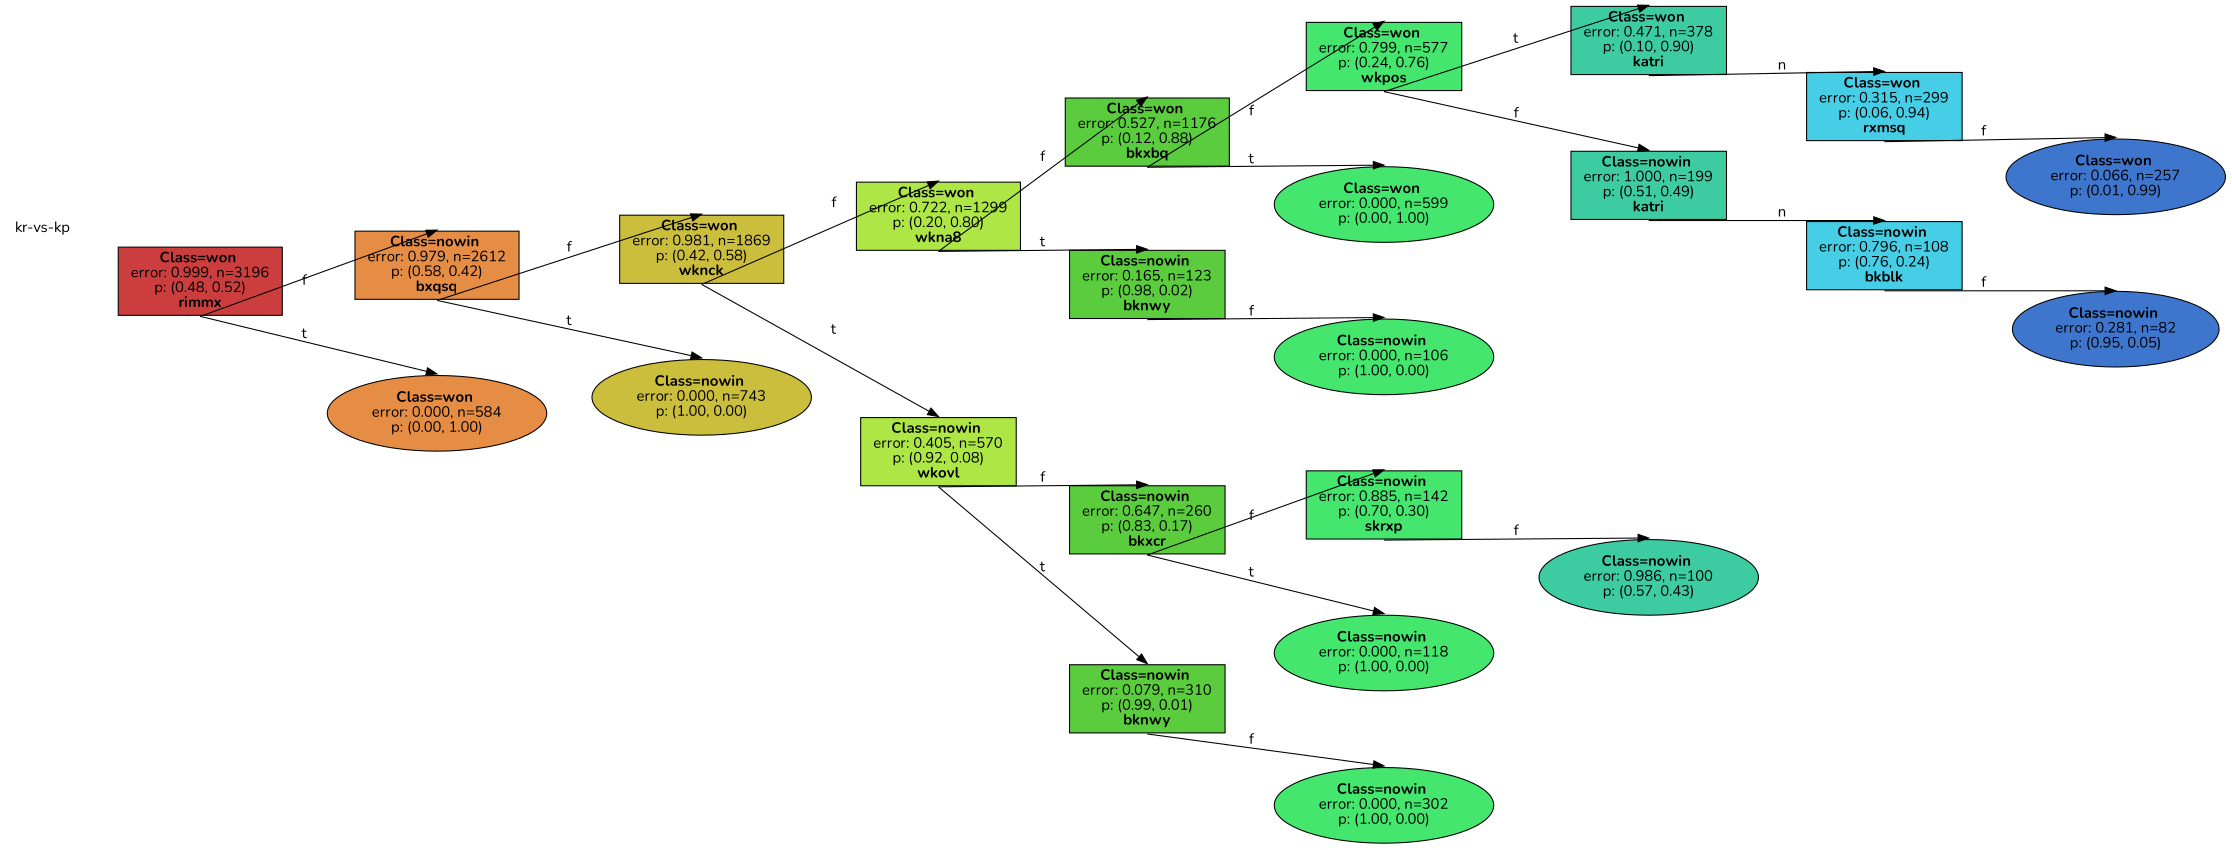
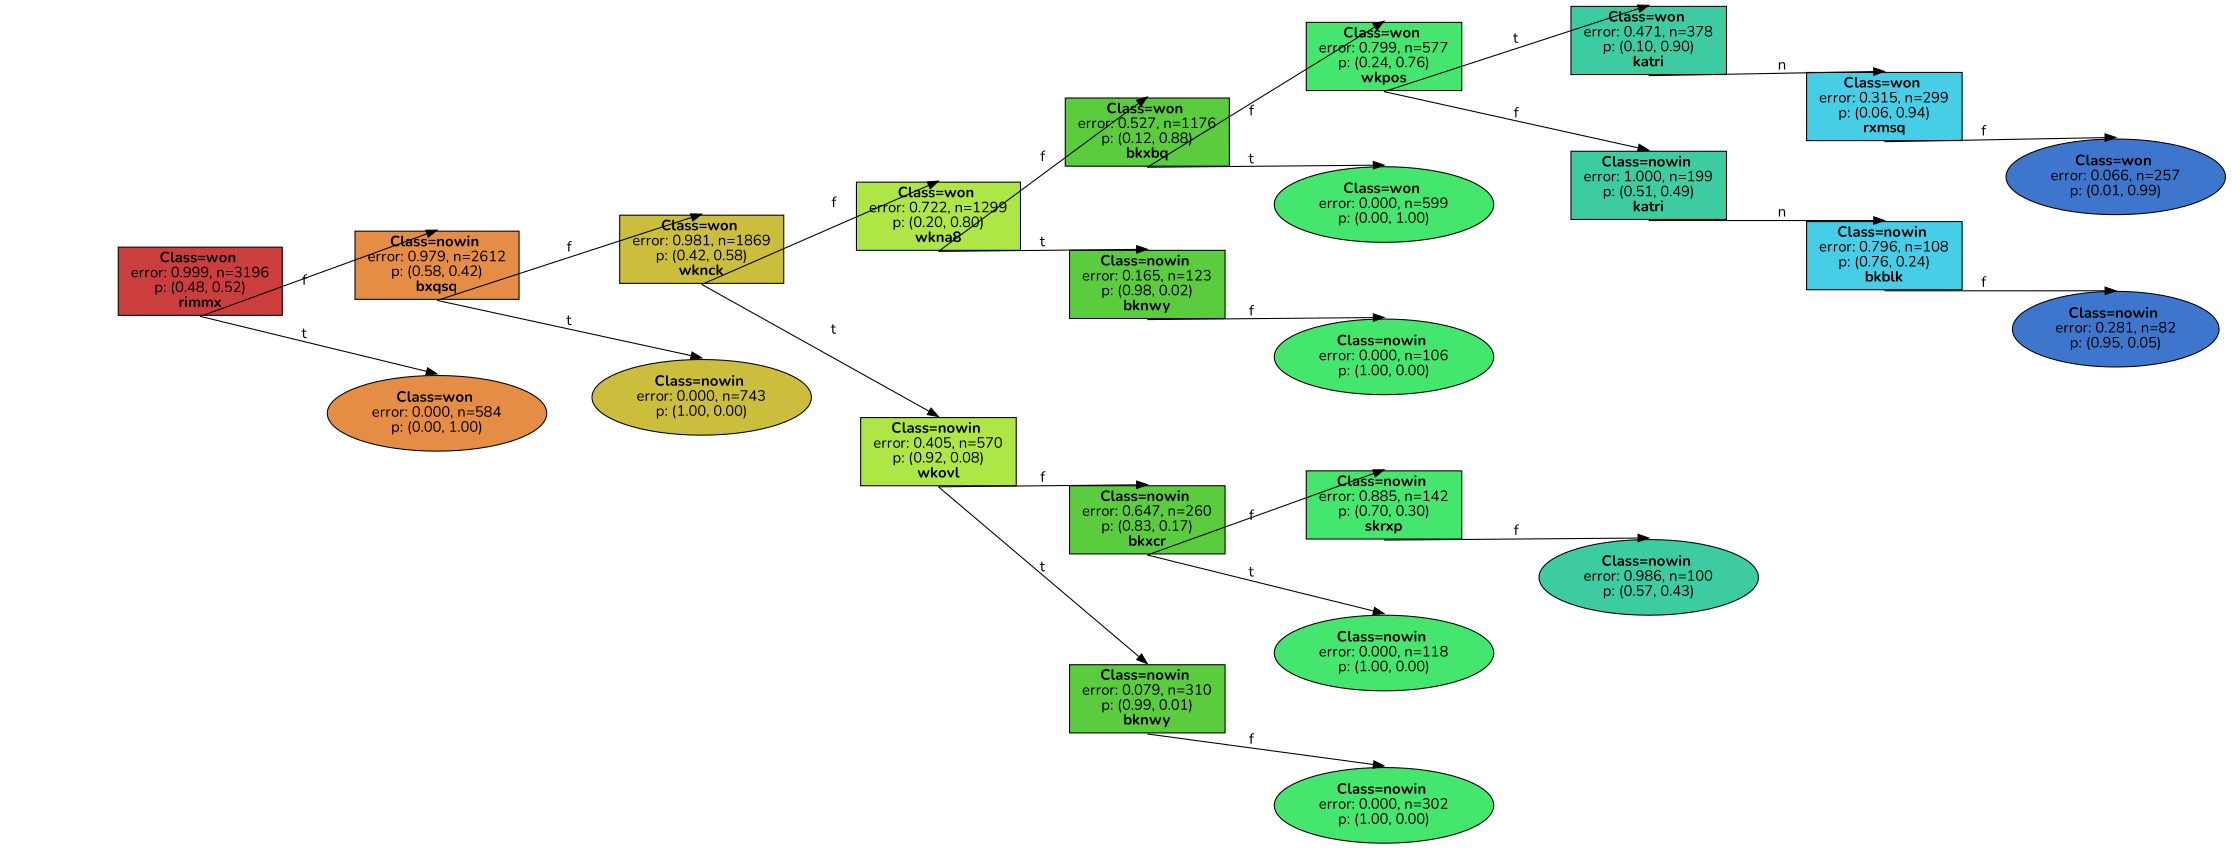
node "kr-vs-kp": removed
